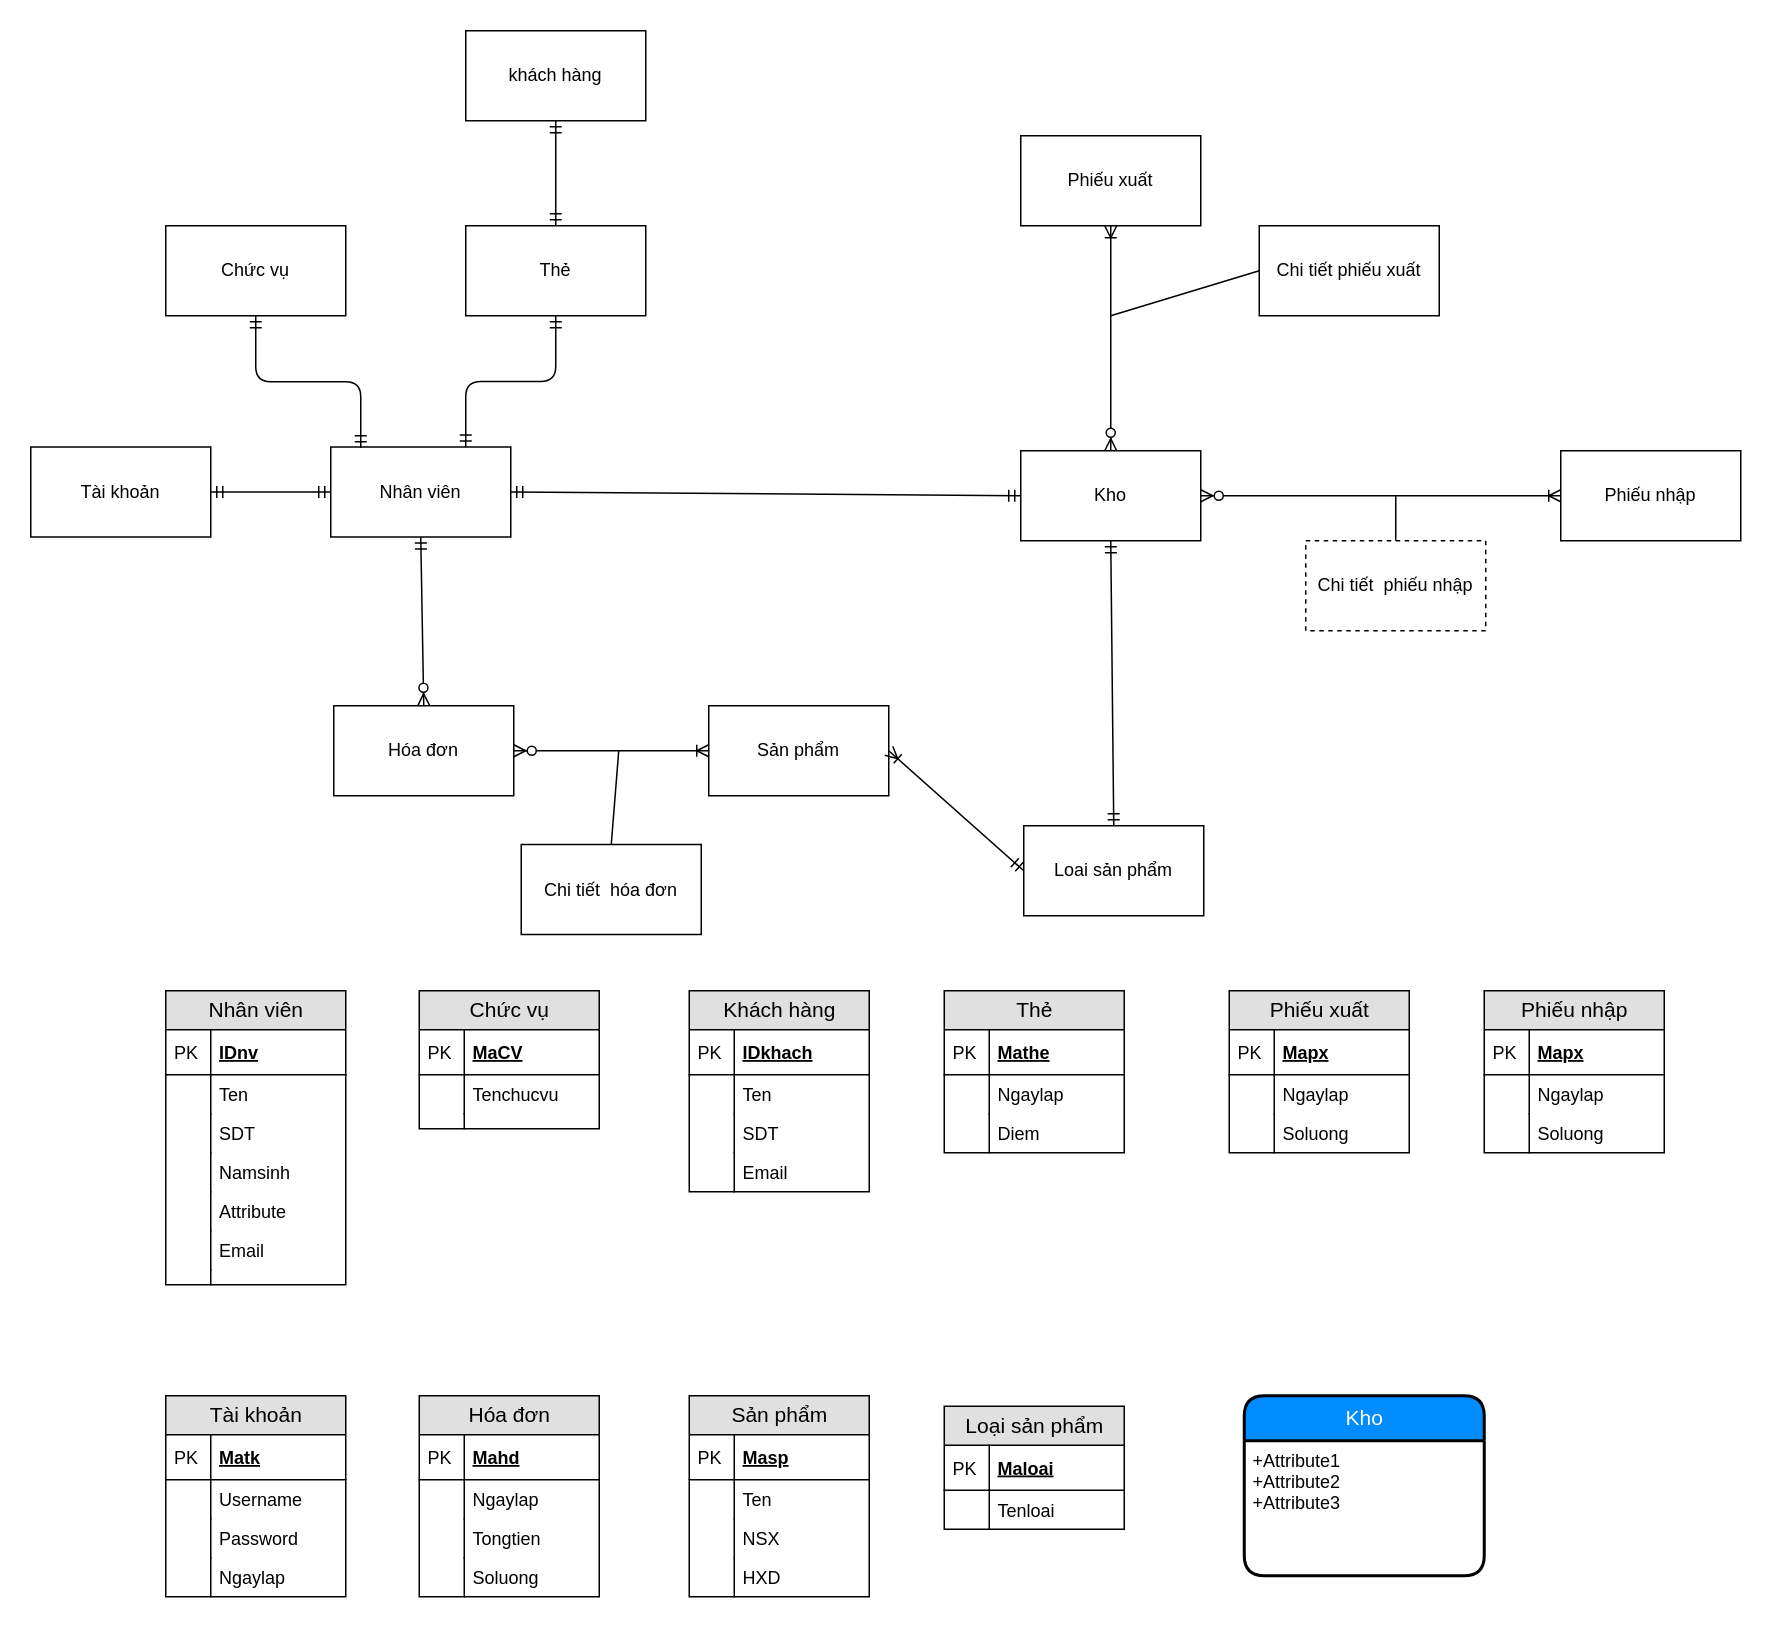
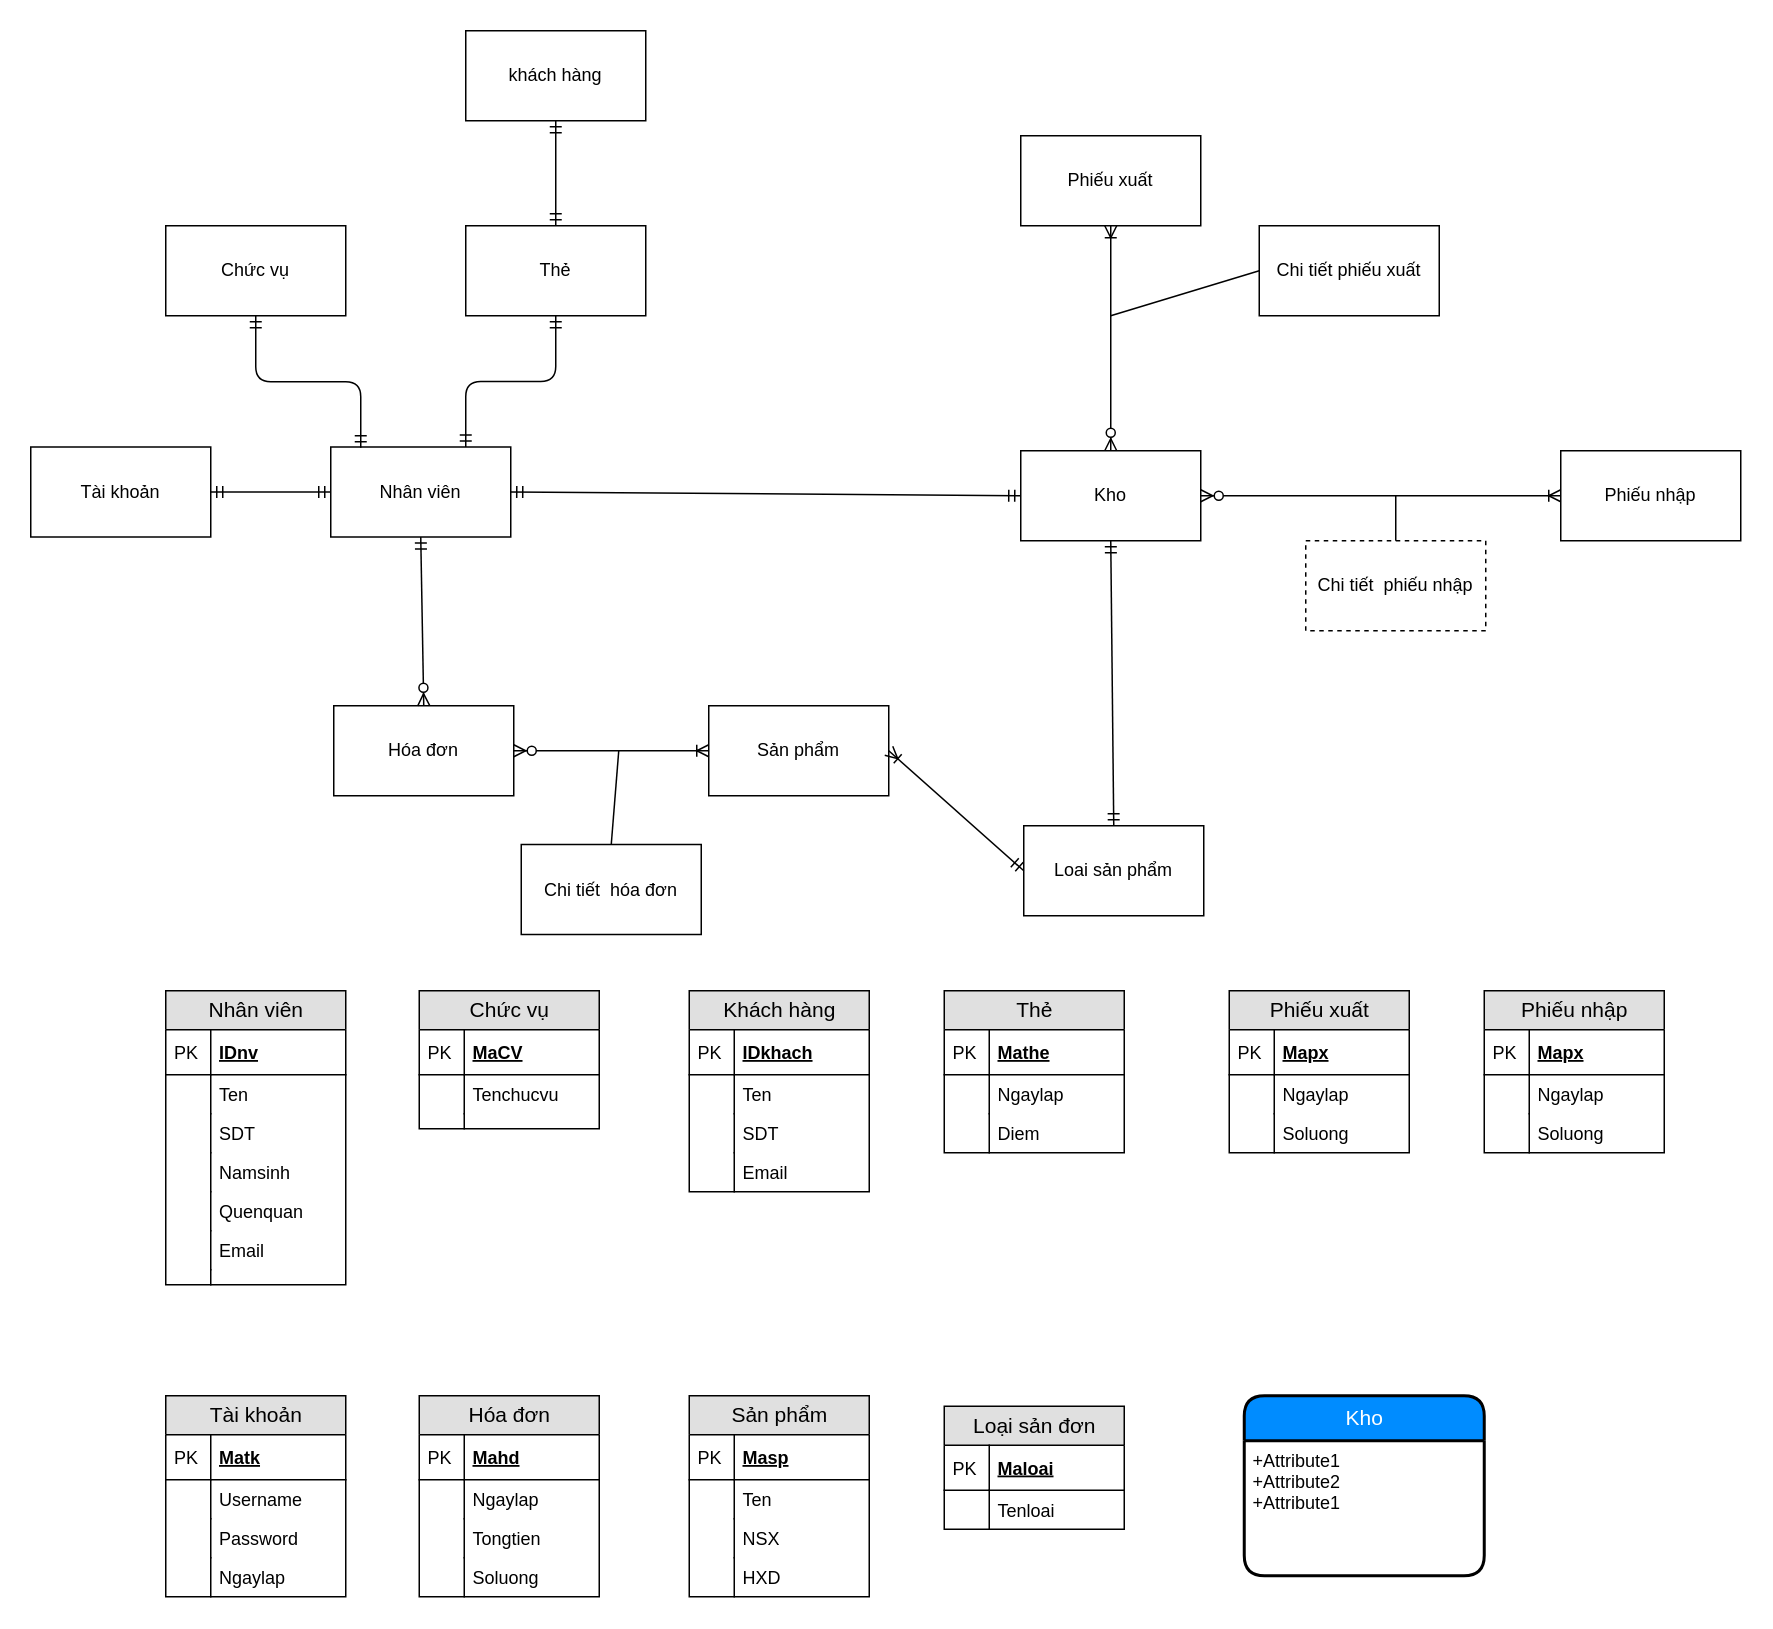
node "Attribute": label "Attribute" -> "Quenquan"
node "Loại sản phẩm": label "Loại sản phẩm" -> "Loại sản đơn"
node "+Attribute1 +Attribute2 +Attribute3": label "+Attribute1 +Attribute2 +Attribute3" -> "+Attribute1 +Attribute2 +Attribute1"
